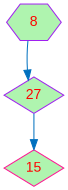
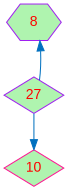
edge "8" -> "27": reversed
node "15": label "15" -> "10"
